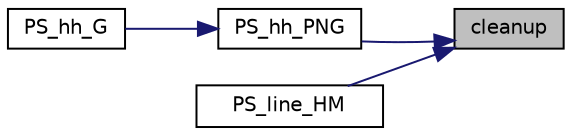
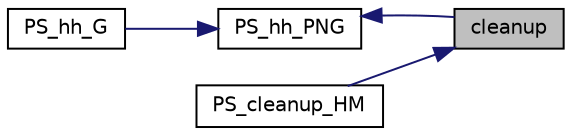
edge "PS_hh_PNG" -> "cleanup": reversed
node "PS_line_HM": label "PS_line_HM" -> "PS_cleanup_HM"
